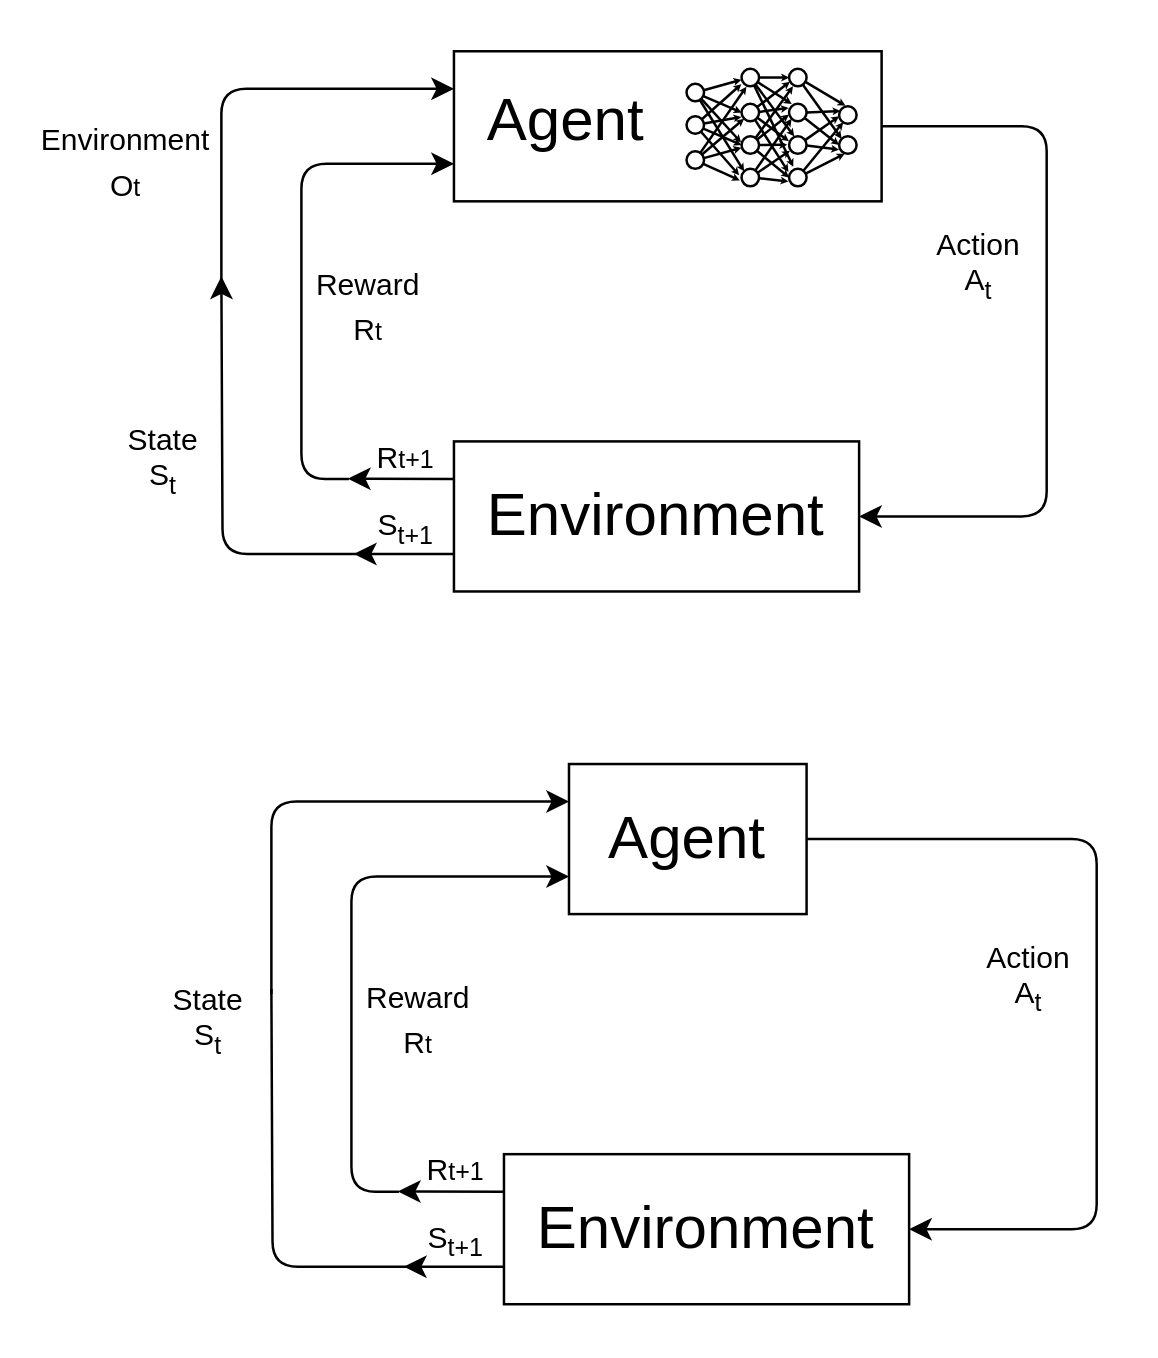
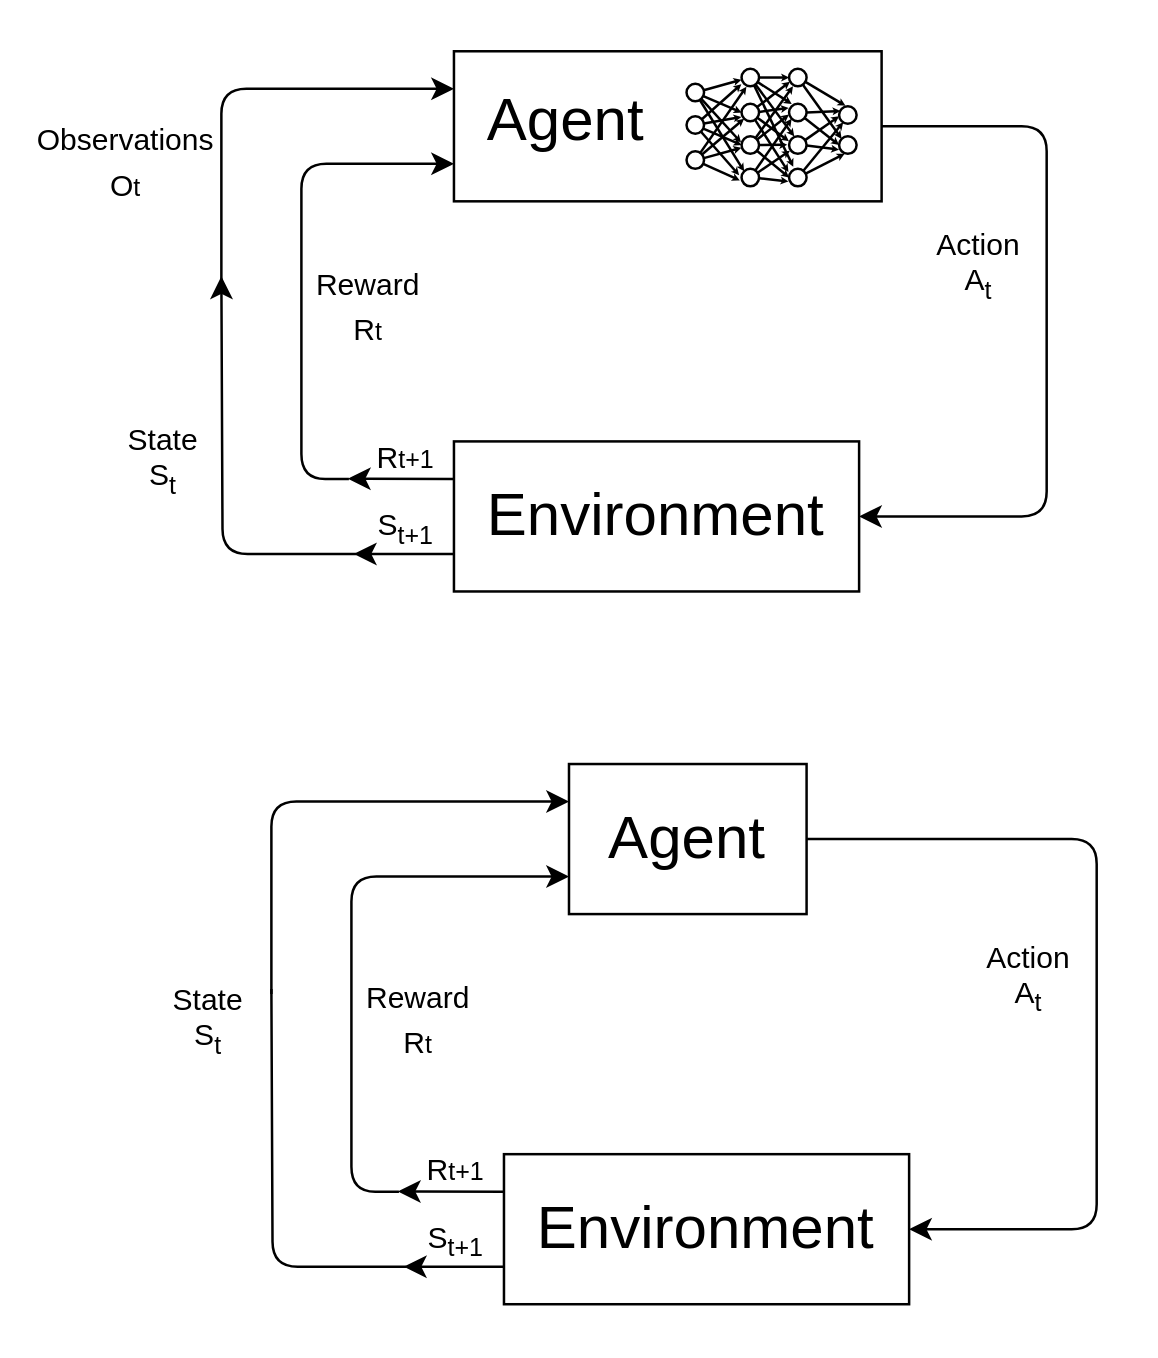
node "Environment Ot": label "Environment Ot" -> "Observations Ot"
